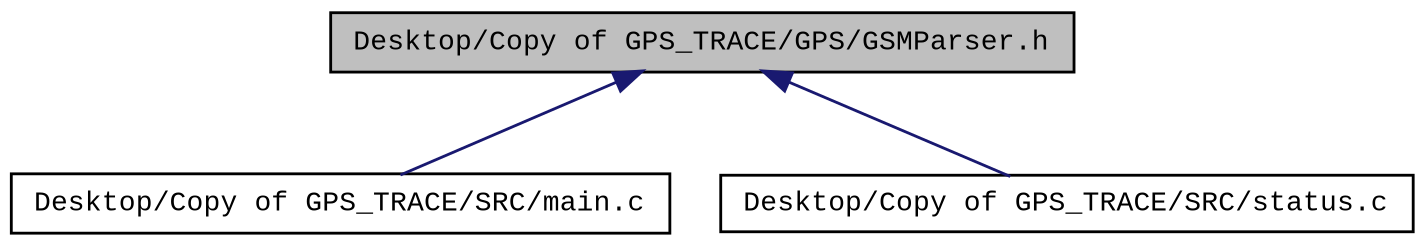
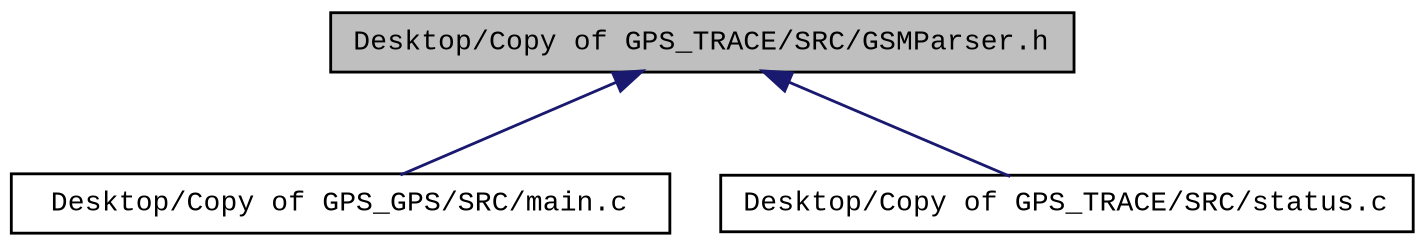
node "Desktop/Copy of GPS_TRACE/GPS/GSMParser.h": label "Desktop/Copy of GPS_TRACE/GPS/GSMParser.h" -> "Desktop/Copy of GPS_TRACE/SRC/GSMParser.h"
node "Desktop/Copy of GPS_TRACE/SRC/main.c": label "Desktop/Copy of GPS_TRACE/SRC/main.c" -> "Desktop/Copy of GPS_GPS/SRC/main.c"
